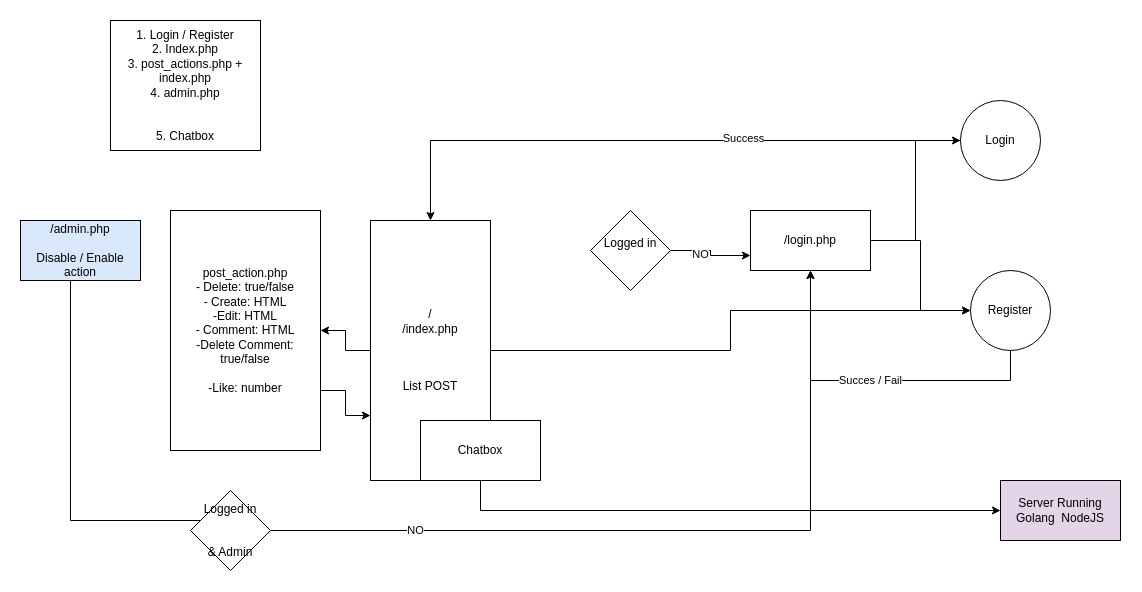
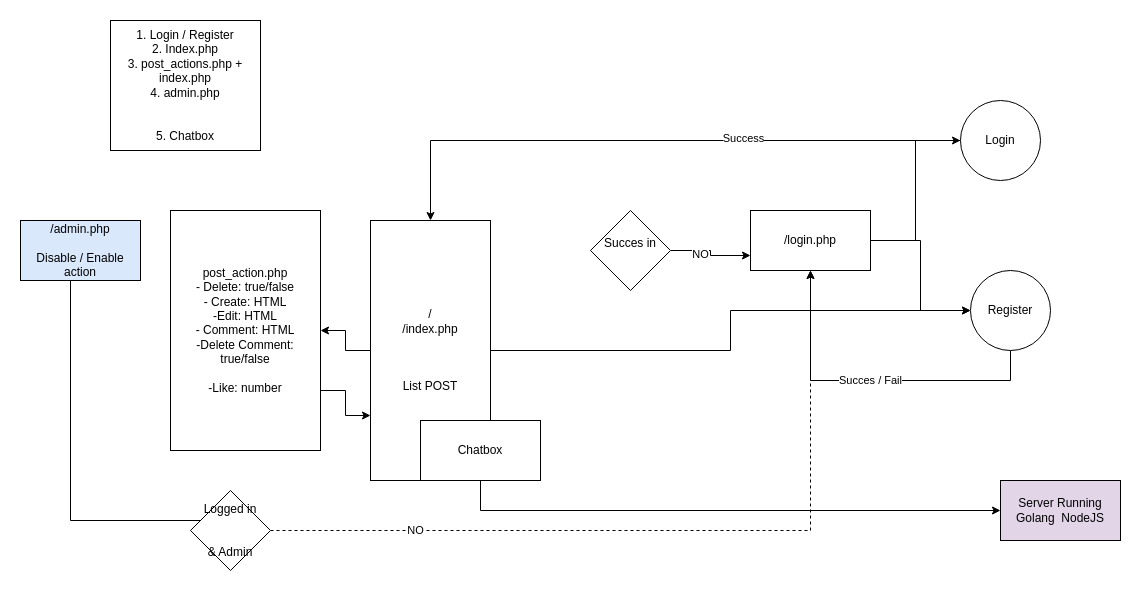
node "Logged in": label "Logged in" -> "Succes in"
edge "Logged in & Admin" -> "/login.php": style solid -> dashed
